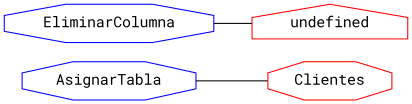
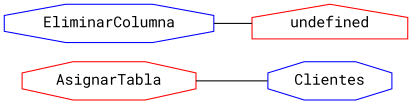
node "AsignarTabla": color blue -> red
node "Clientes": color red -> blue
